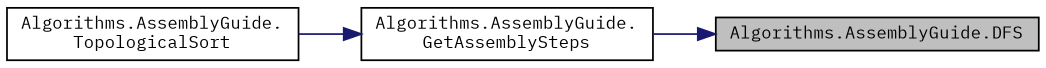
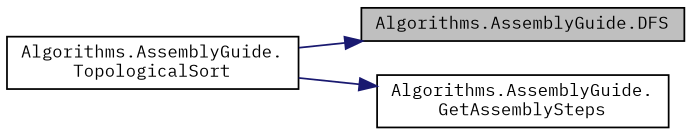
edge "Algorithms.AssemblyGuide. GetAssemblySteps" -> "Algorithms.AssemblyGuide.DFS": now "Algorithms.AssemblyGuide. TopologicalSort" -> "Algorithms.AssemblyGuide.DFS"
